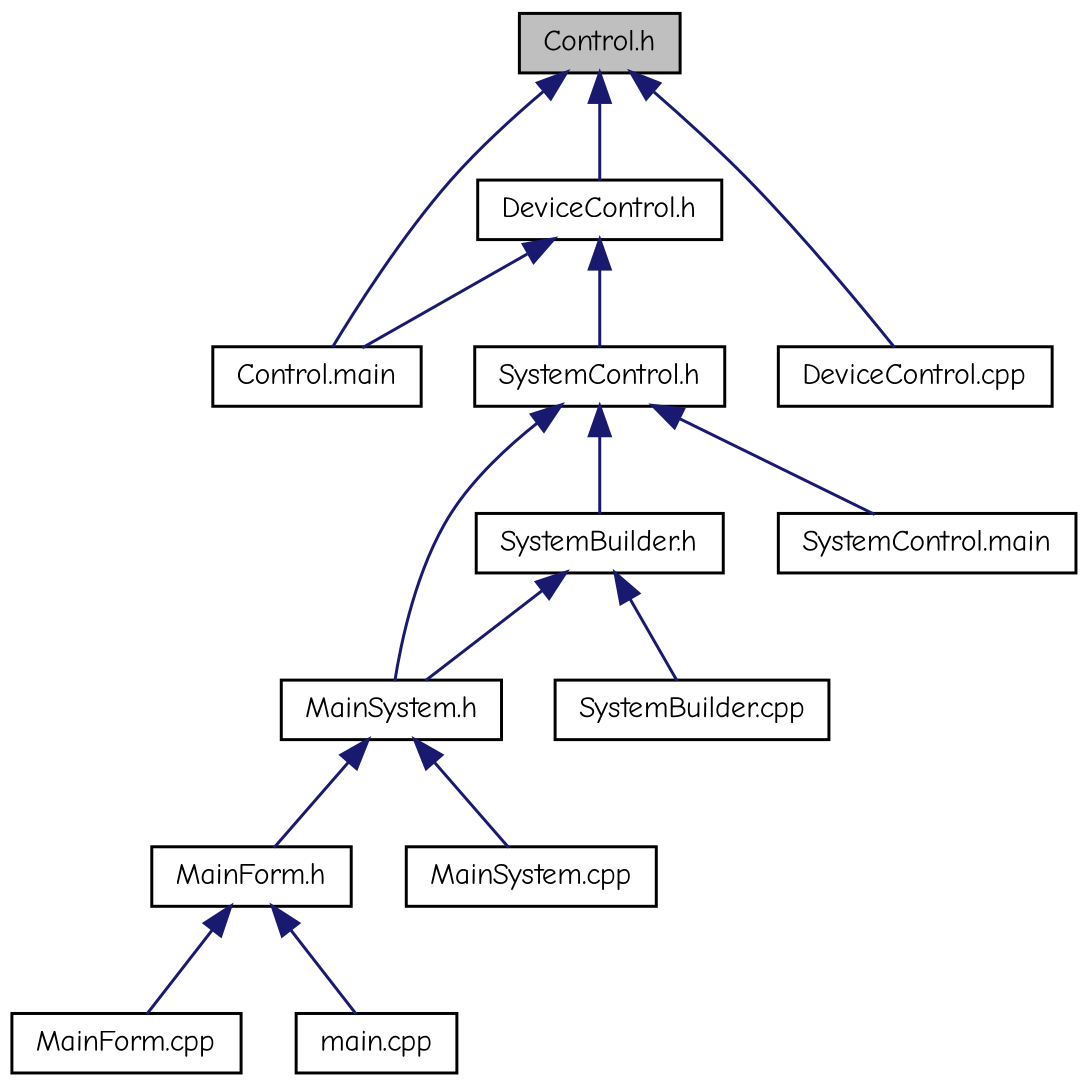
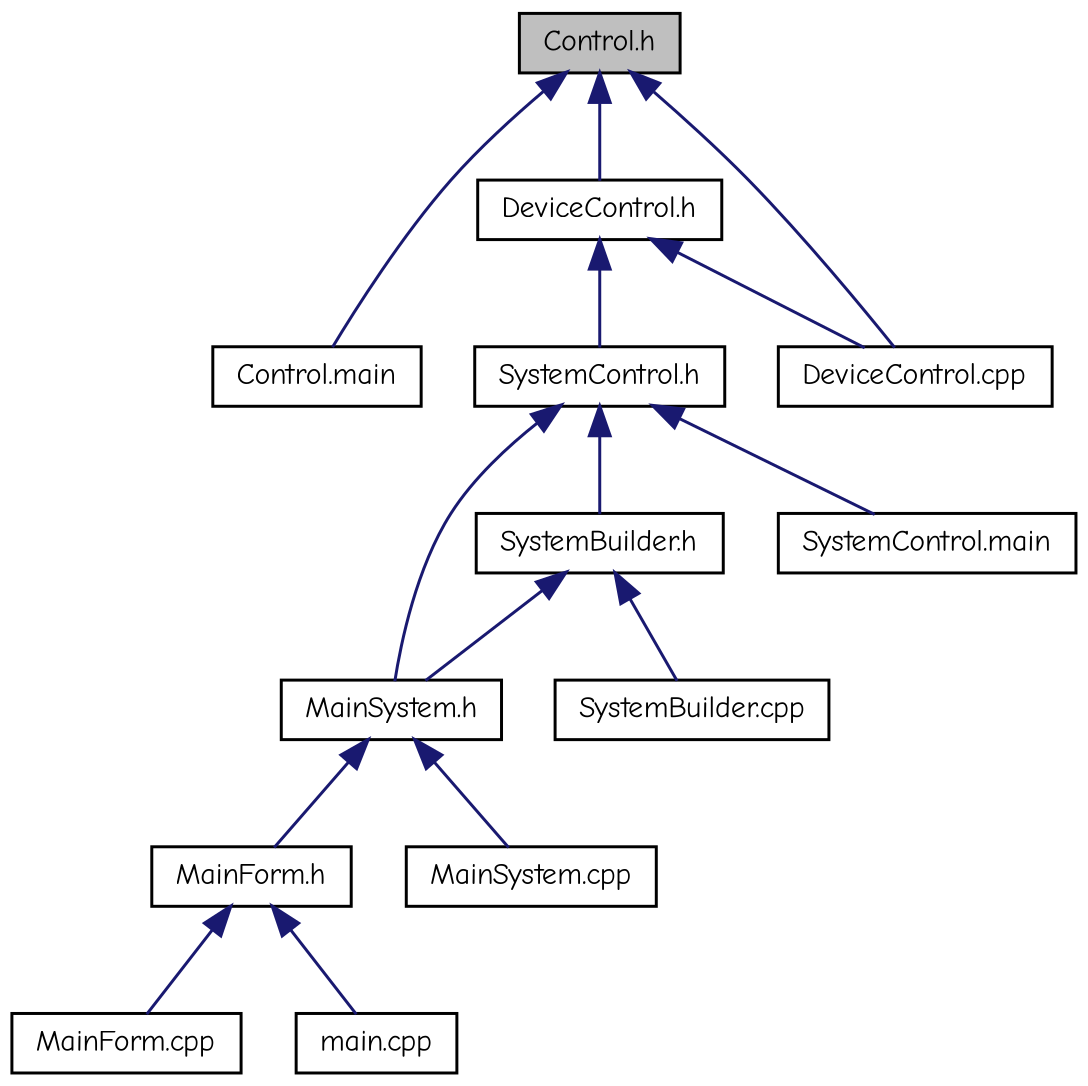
edge "Control.main" -> "DeviceControl.h": now "DeviceControl.cpp" -> "DeviceControl.h"
